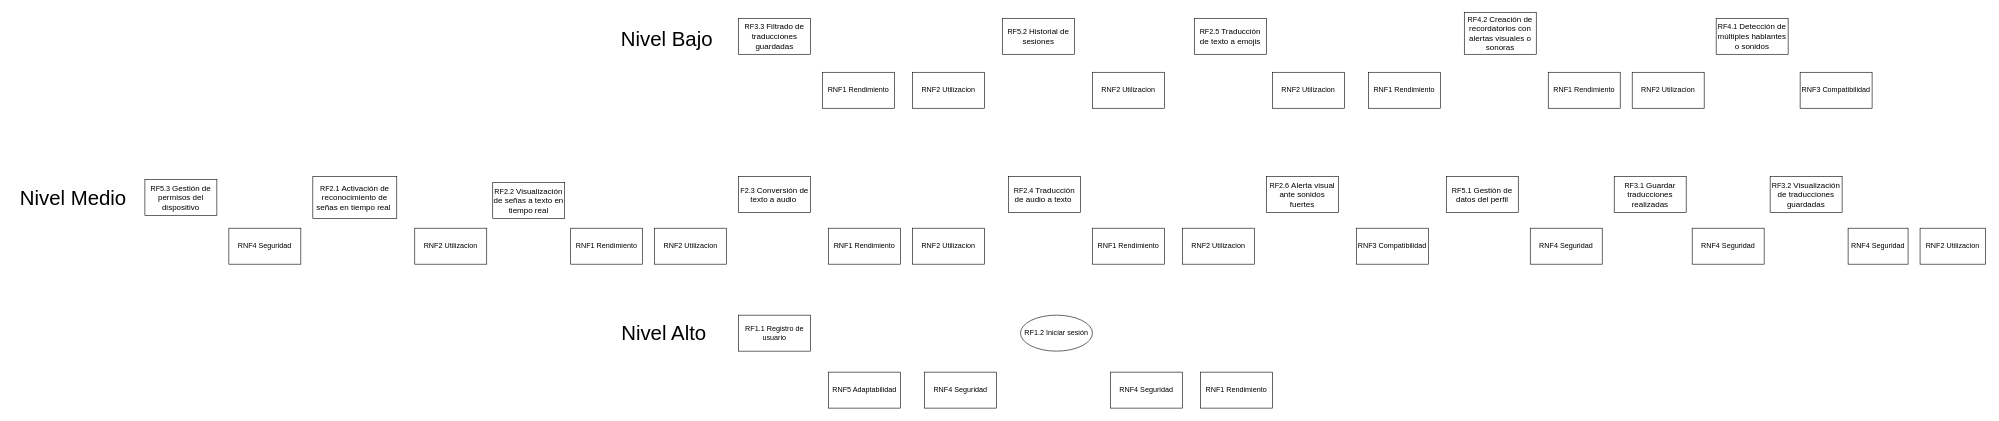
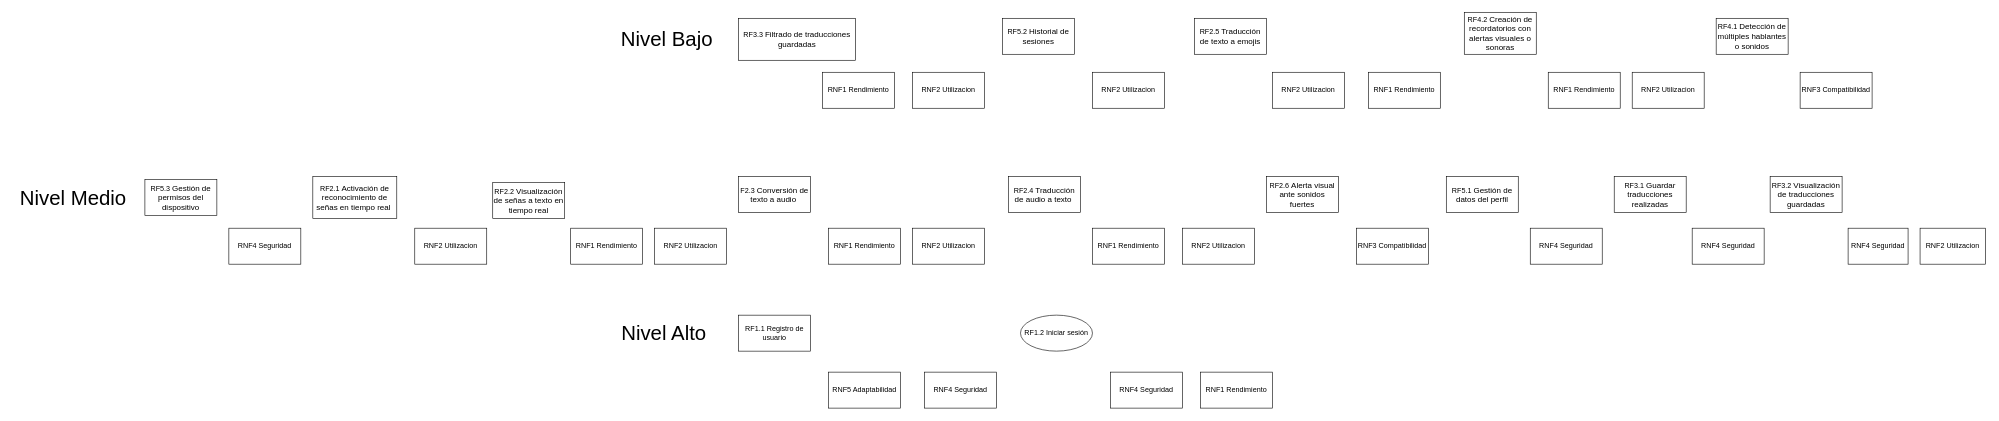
node "RF3.3 Filtrado de traducciones guardadas": size 72x36 -> 117x42
